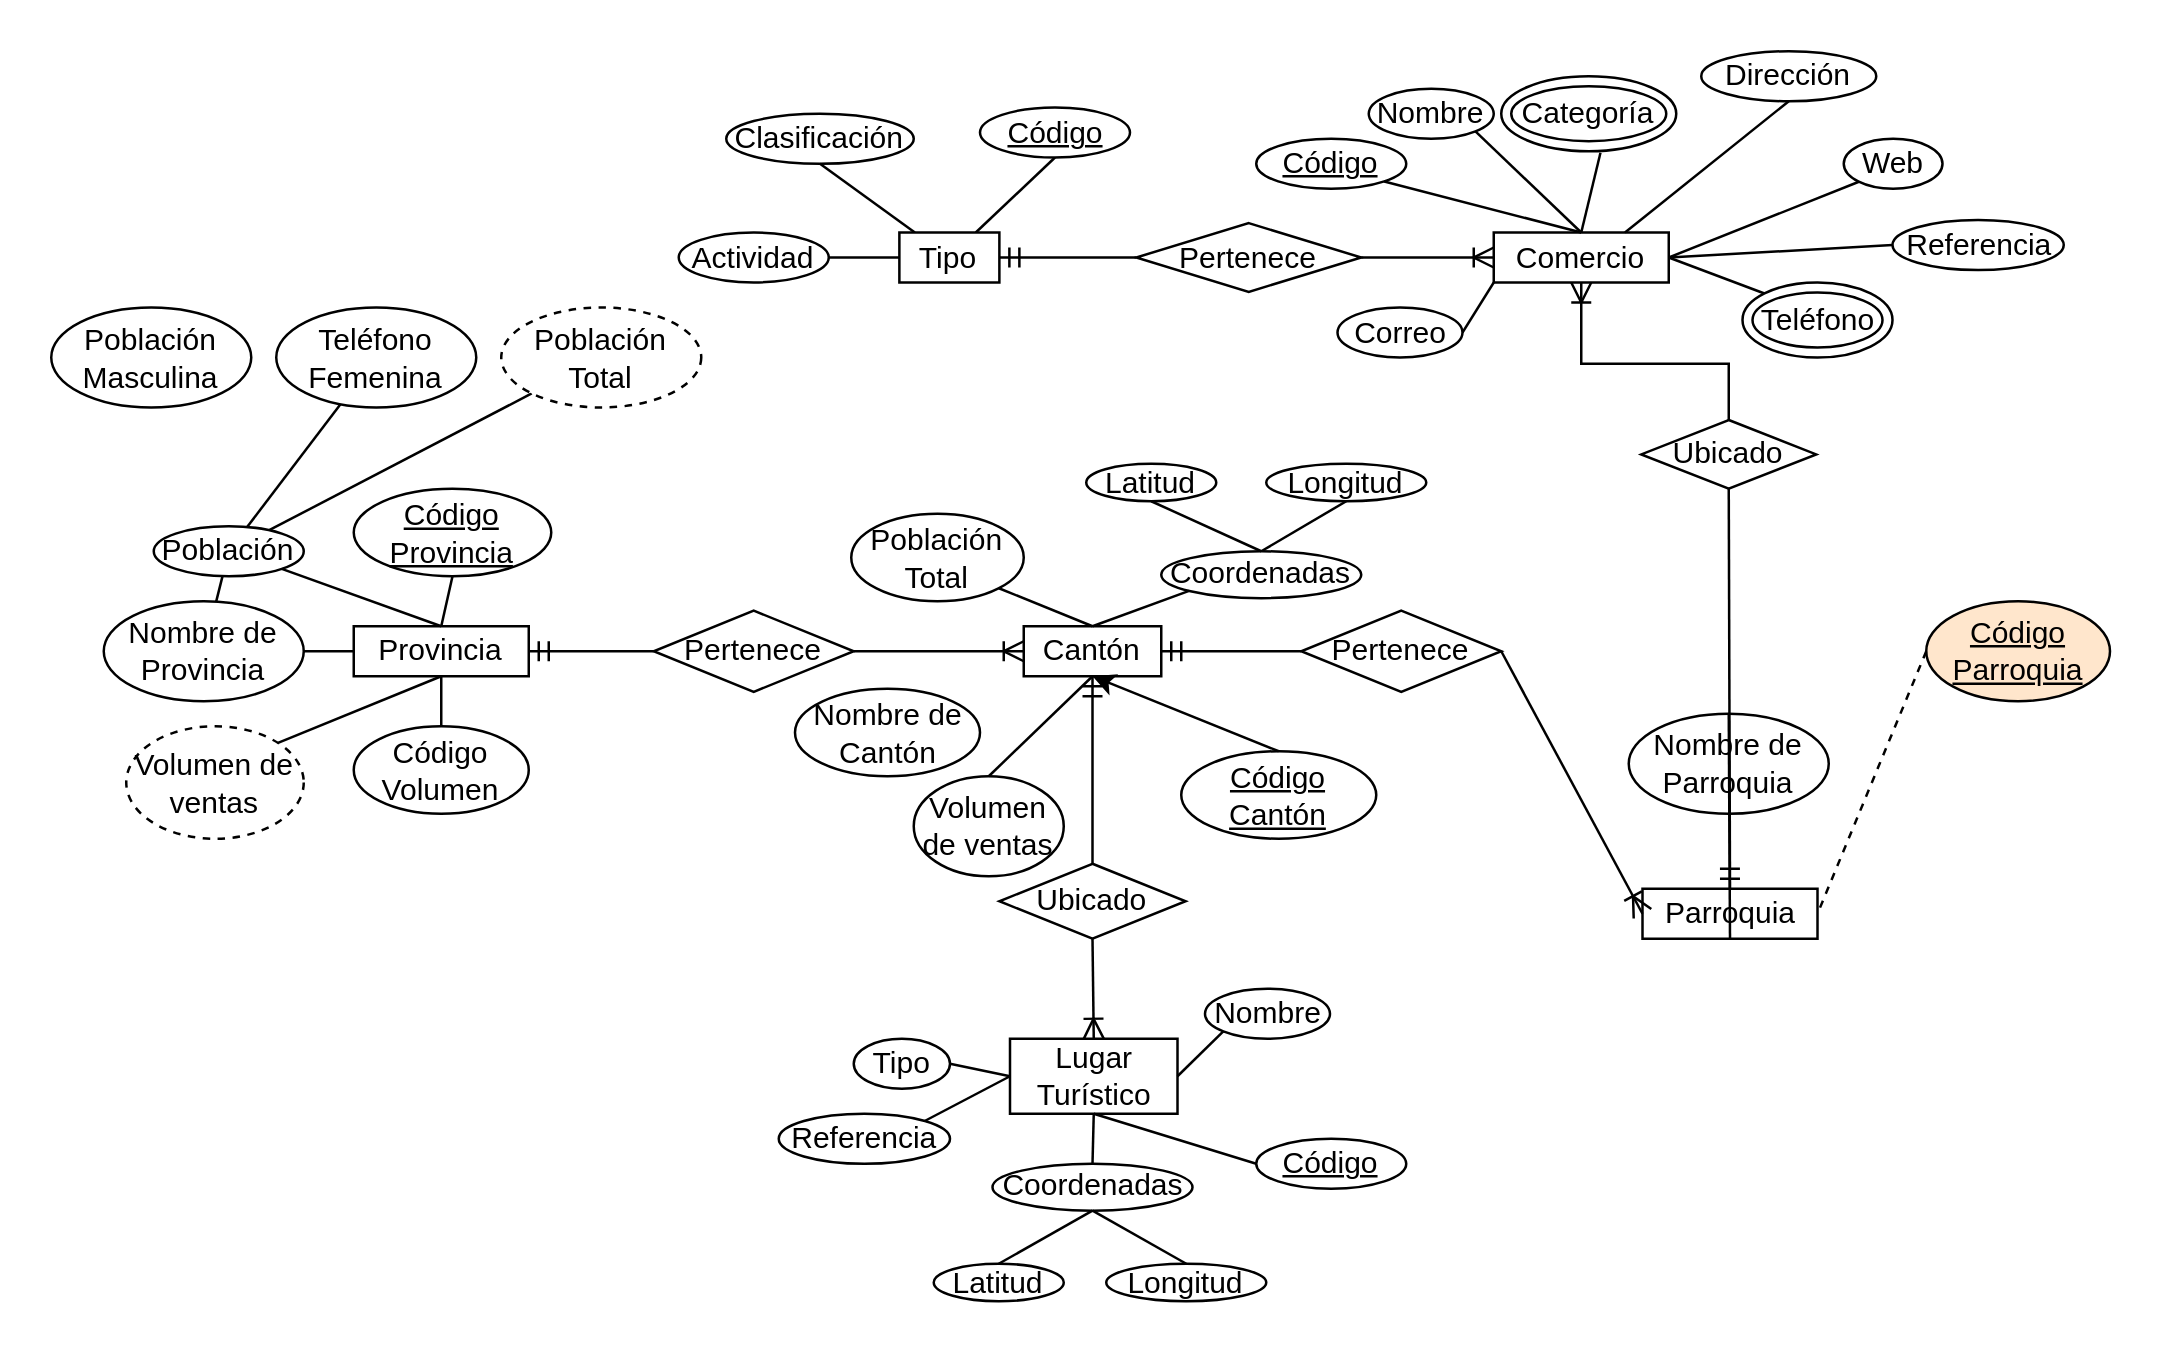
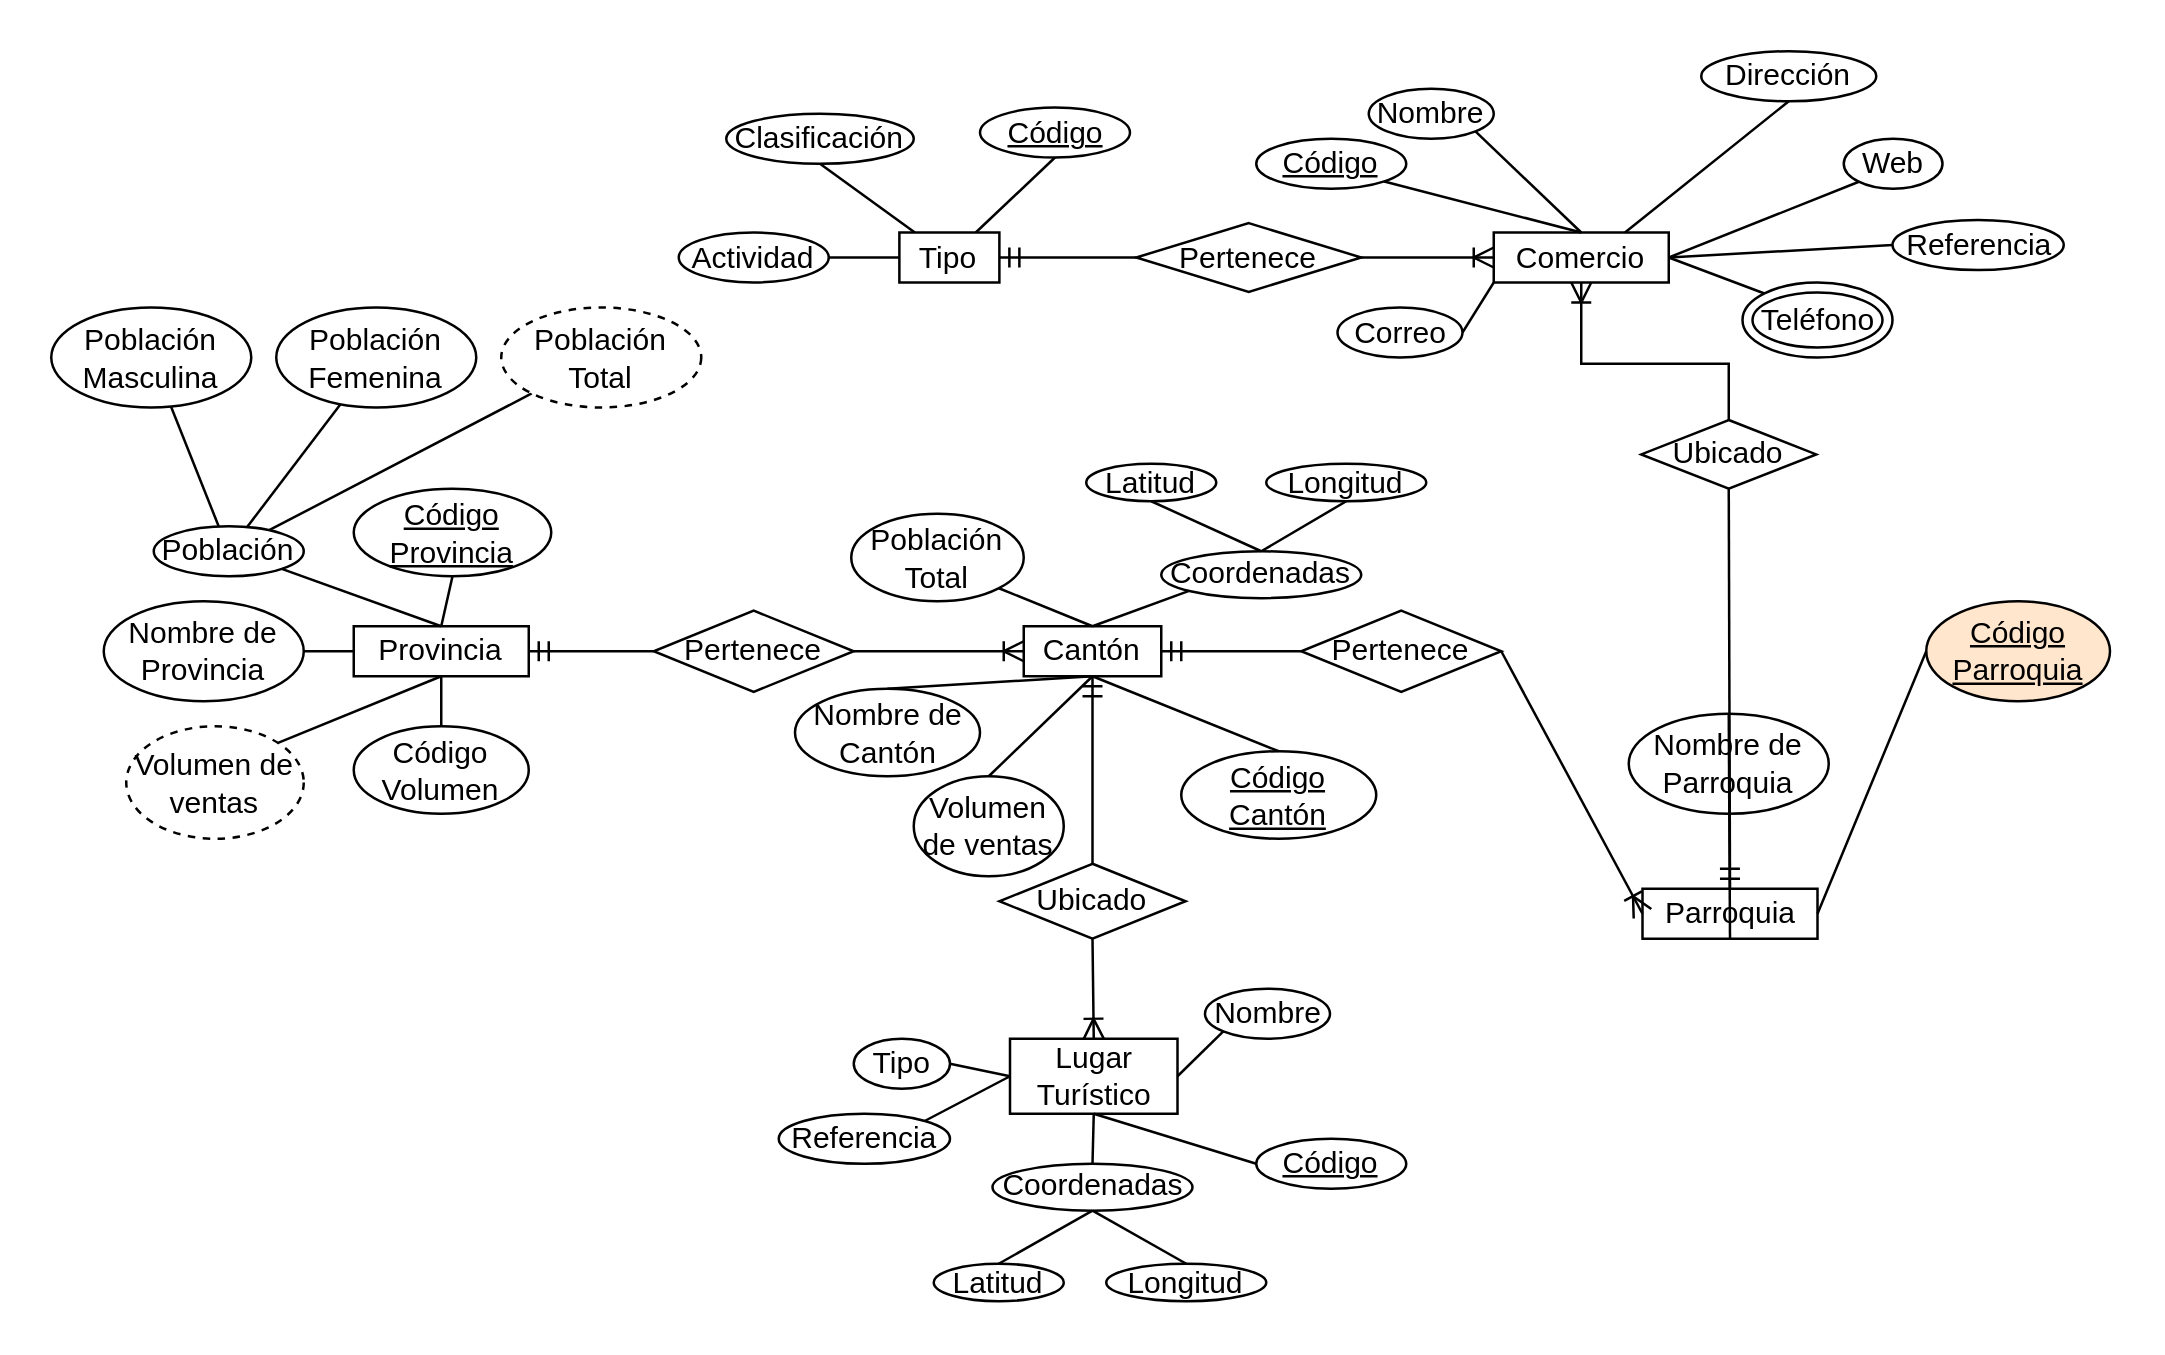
node "Categoría": removed
edge "Categoría" -- "Comercio": removed
node "Teléfono Femenina": label "Teléfono Femenina" -> "Población Femenina"
edge "Población" -- "Nombre de Provincia": now "Población" -- "Población Masculina"
edge "Cantón" -- "Nombre de Cantón": added
edge "Código Cantón" -> "Cantón": arrowhead classic -> none
edge "Código Parroquia" -- "Parroquia": style dashed -> solid
